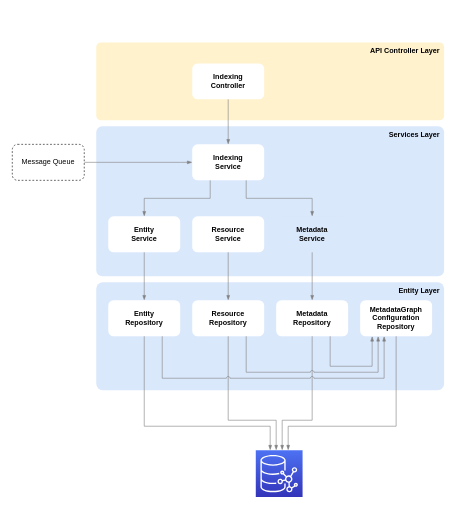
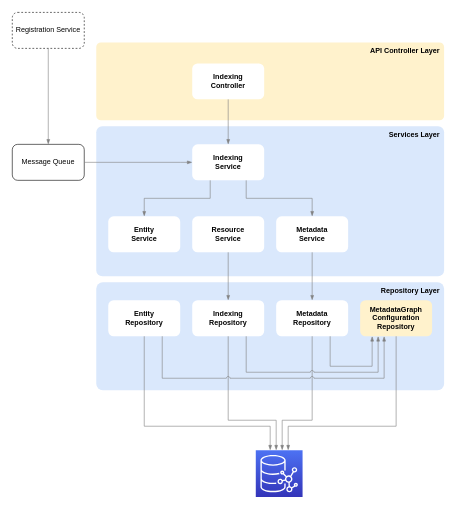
node "Registration Service": added
edge "Registration Service" -> "Message Queue": added
node "Message Queue": style dashed -> solid
node "Metadata Service": fillcolor #dae8fc -> #ffffff
node "Entity Layer": label "Entity Layer" -> "Repository Layer"
edge "Entity Service" -> "Entity Repository": removed
node "Resource Repository": label "Resource Repository" -> "Indexing Repository"
node "MetadataGraph Configuration Repository": fillcolor #ffffff -> #fff2cc
